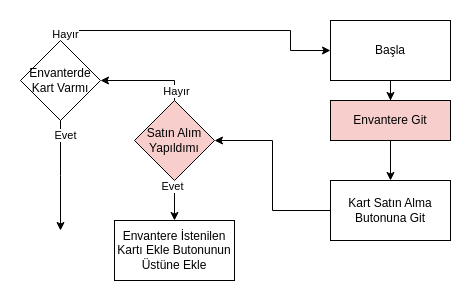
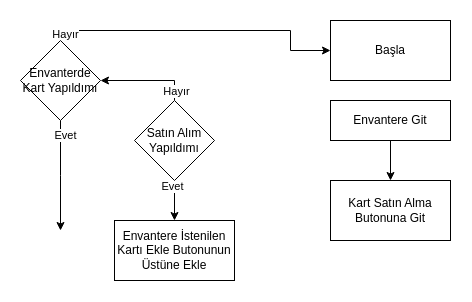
node "Envanterde Kart Varmı": label "Envanterde Kart Varmı" -> "Envanterde Kart Yapıldımı"
edge "Başla" -> "Envantere Git": removed
node "Envantere Git": fillcolor #f8cecc -> #ffffff
node "Satın Alım Yapıldımı": fillcolor #f8cecc -> #ffffff
edge "Kart Satın Alma Butonuna Git" -> "Satın Alım Yapıldımı": removed
